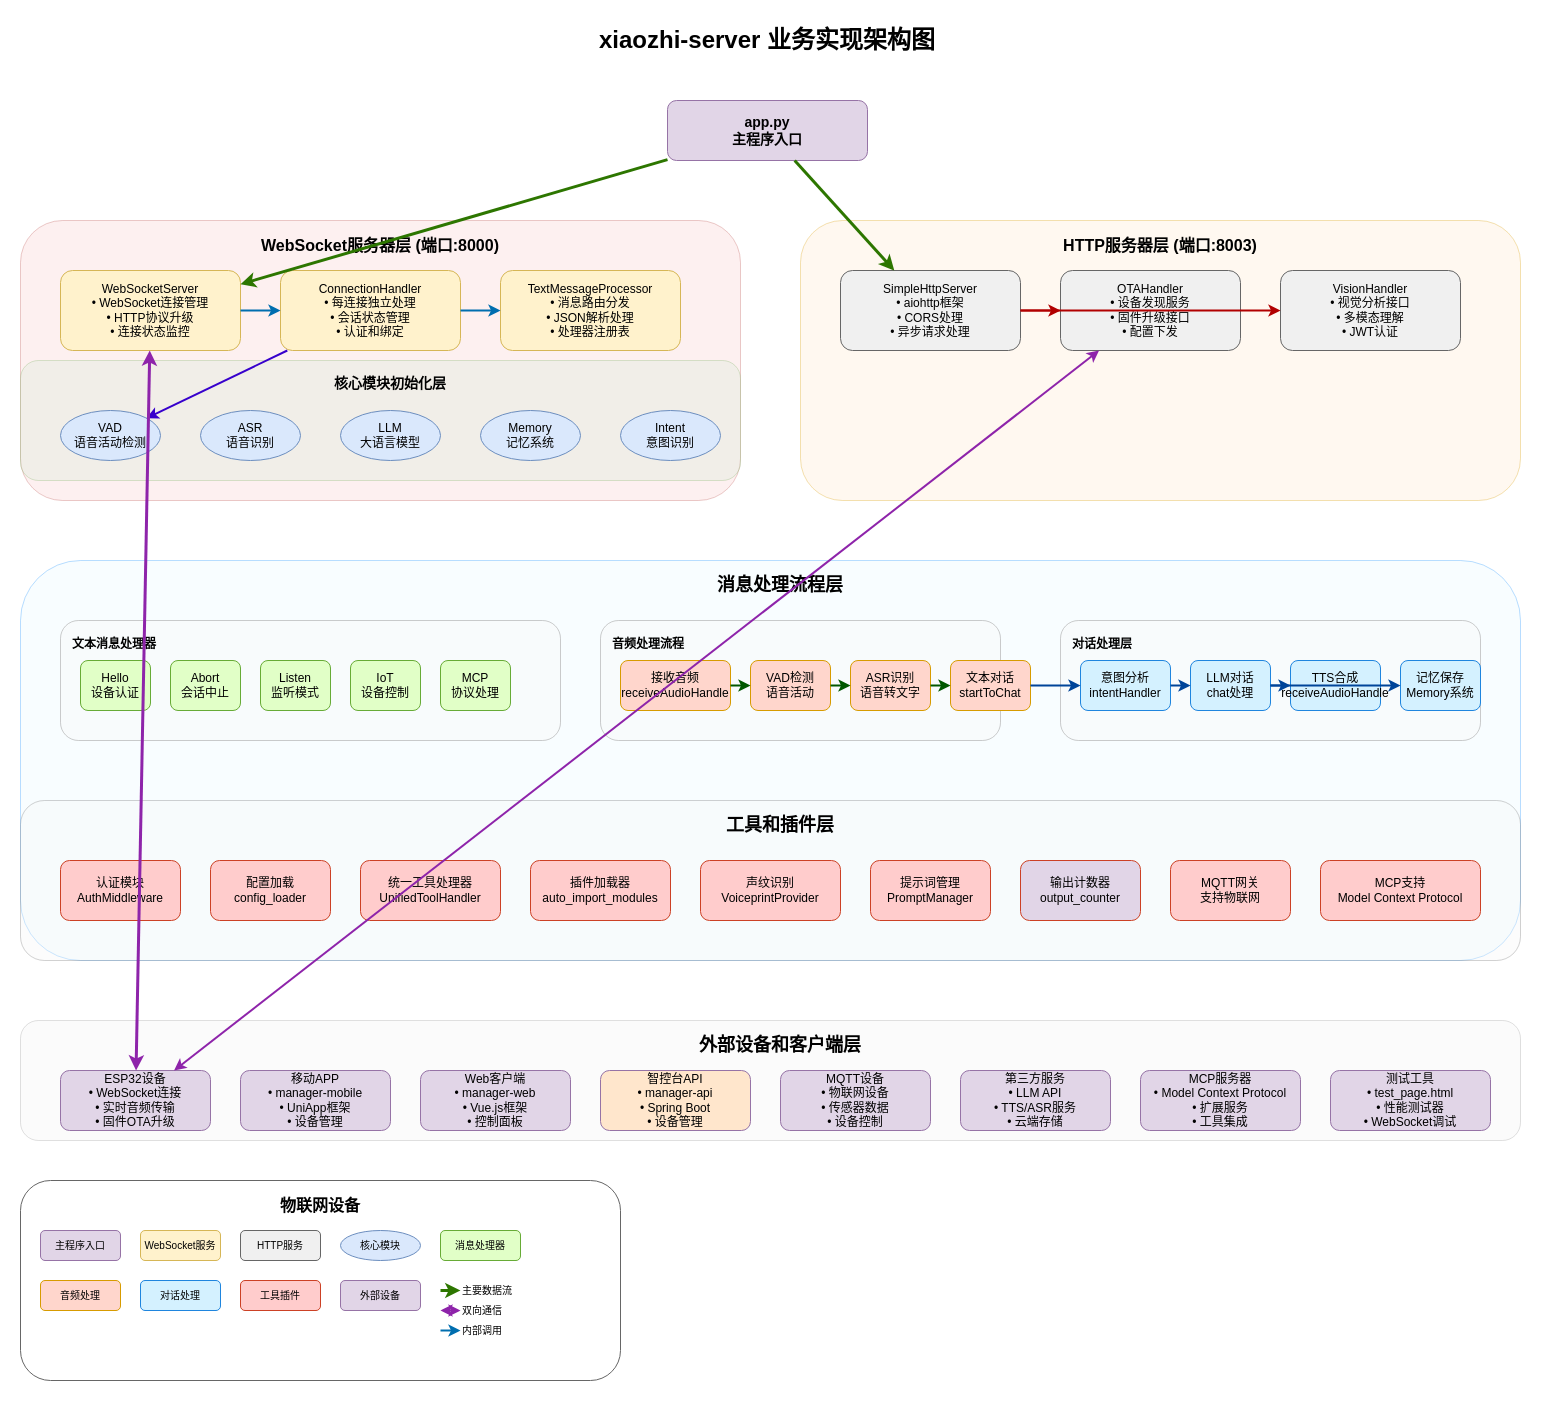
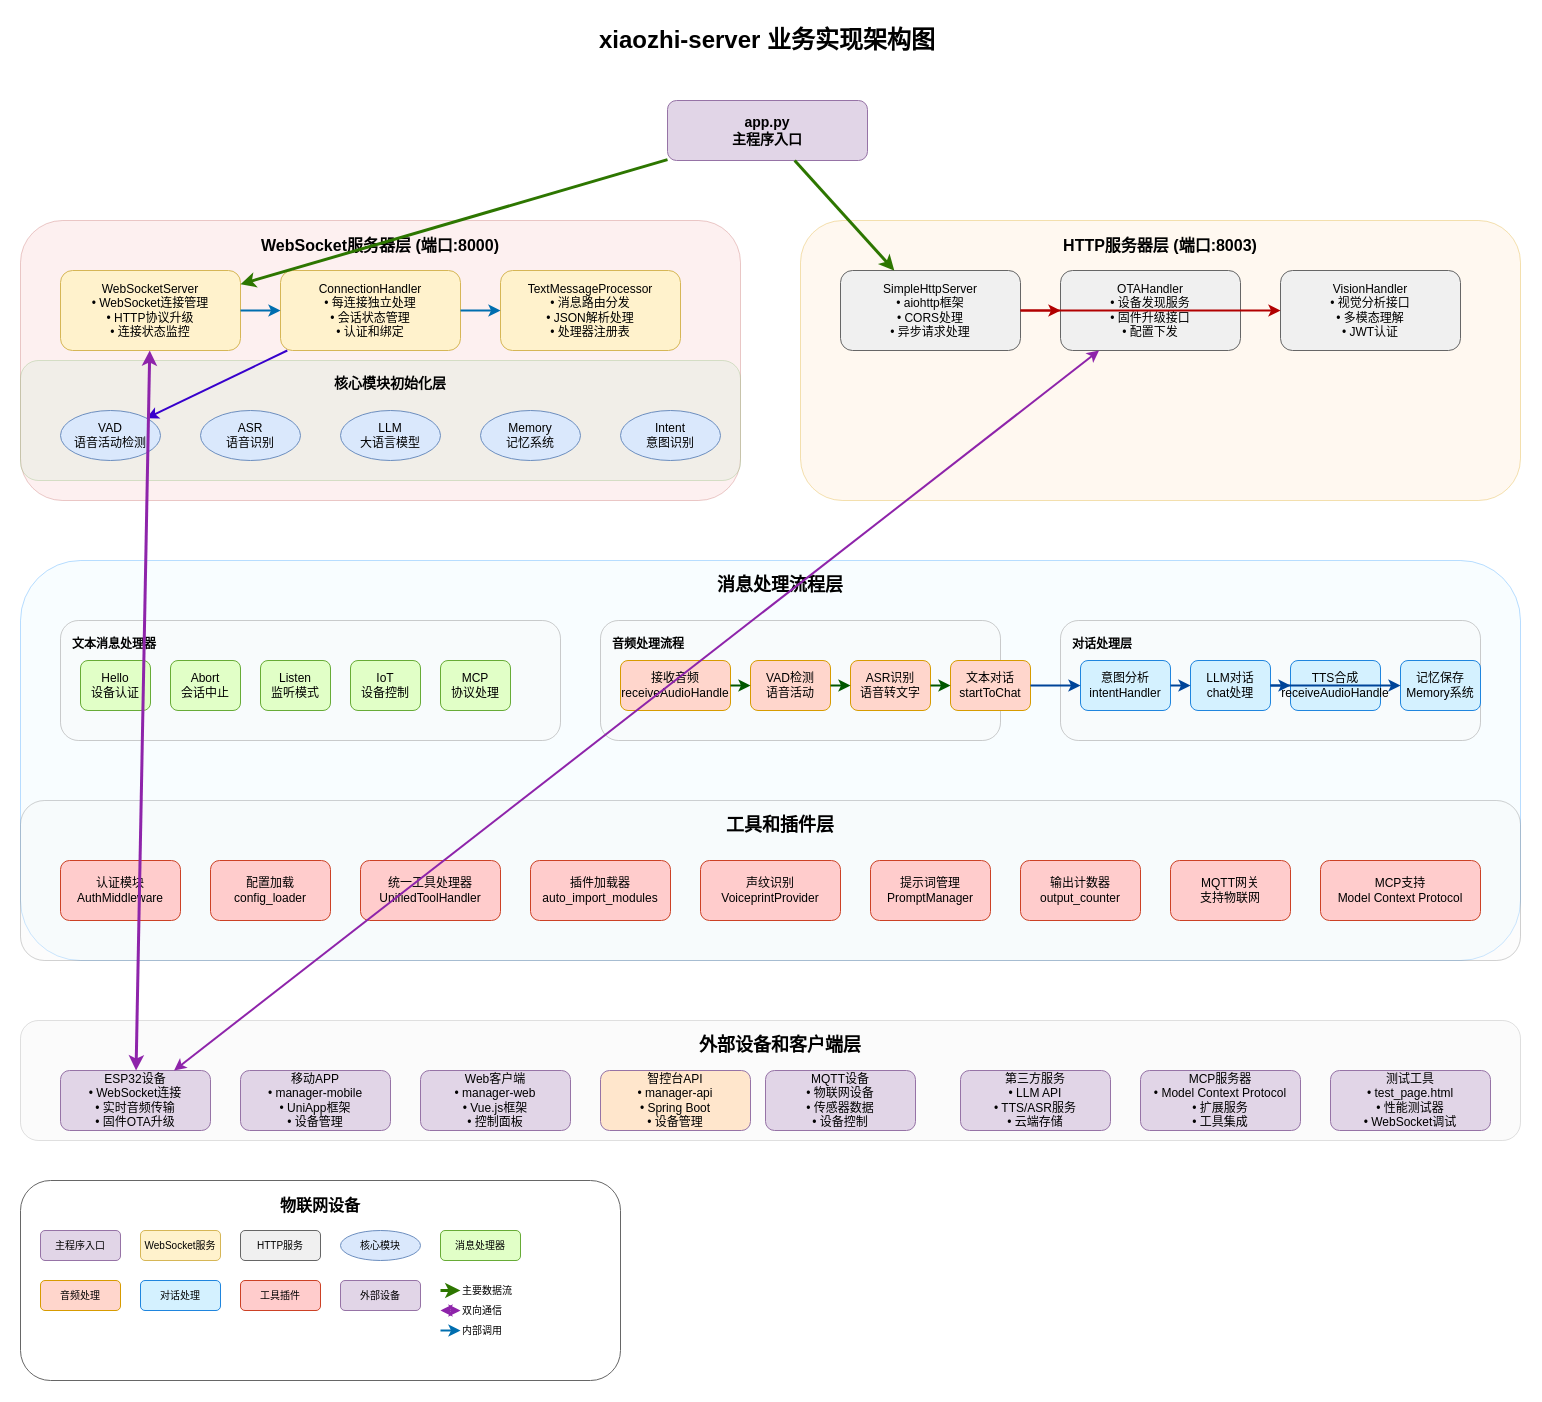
node "输出计数器 output_counter": fillcolor #e1d5e7 -> #ffcccc
node "MQTT设备 • 物联网设备 • 传感器数据 • 设备控制": moved (856, 1101) -> (841, 1101)
